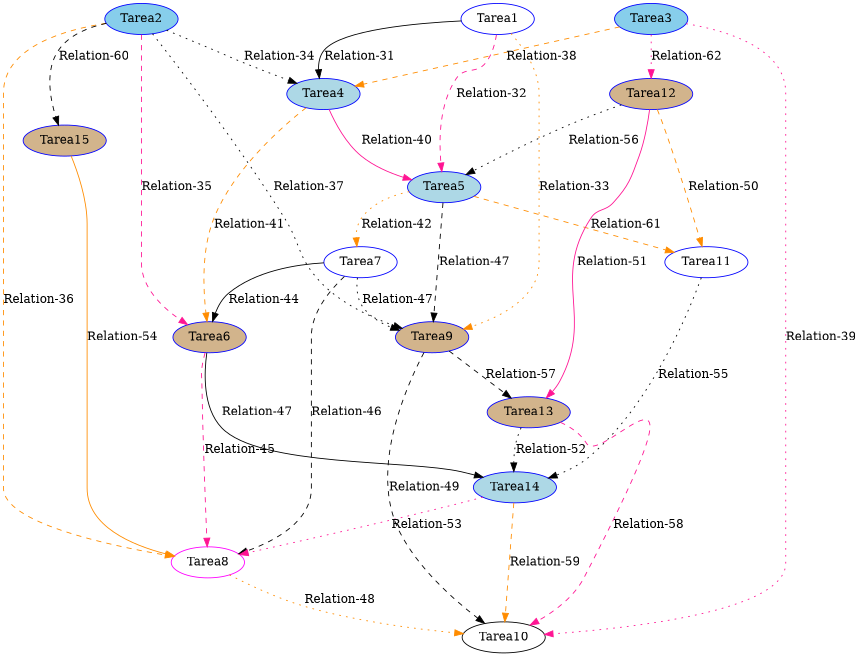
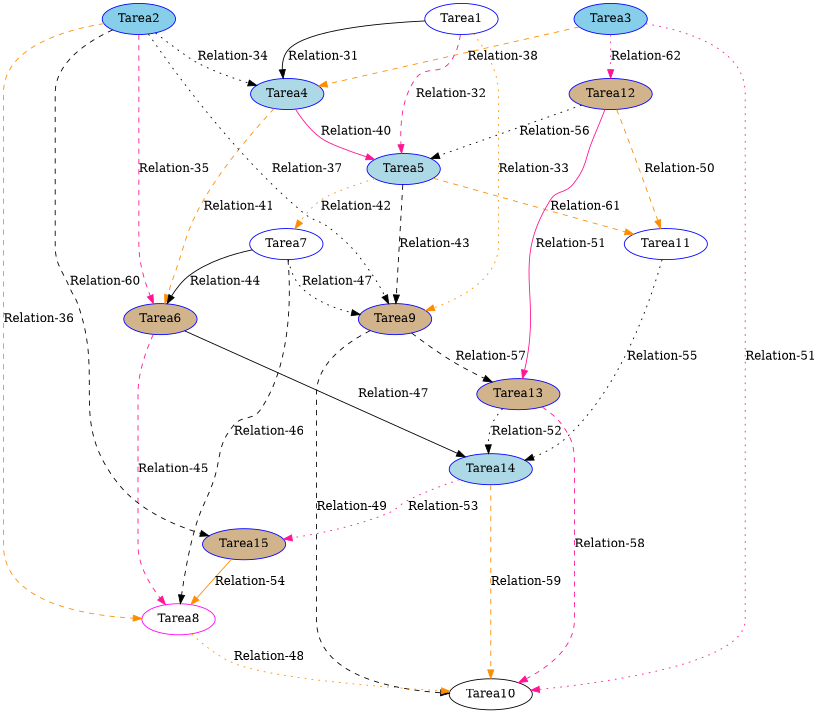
edge "Tarea5" -> "Tarea9": label "Relation-47" -> "Relation-43"
edge "Tarea3" -> "Tarea10": label "Relation-39" -> "Relation-51"
edge "Tarea14" -> "Tarea8": now "Tarea14" -> "Tarea15"
